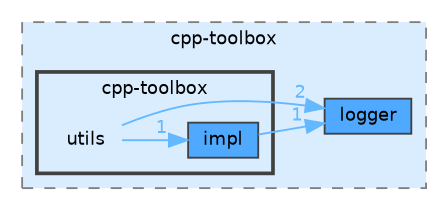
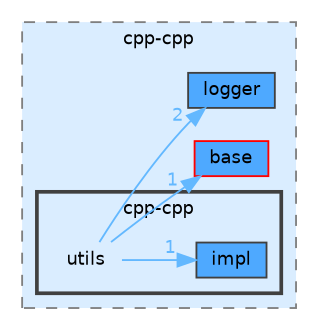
cluster "cpp-toolbox": label "cpp-toolbox" -> "cpp-cpp"
edge "impl" -> "logger": removed
node "base": added
